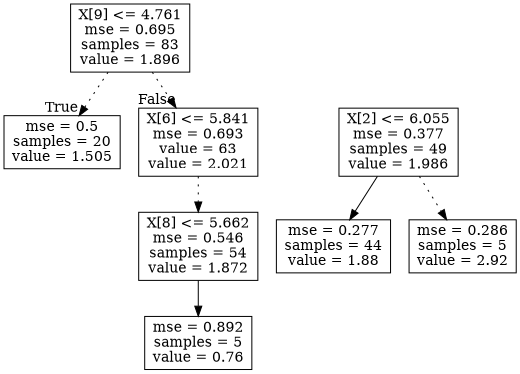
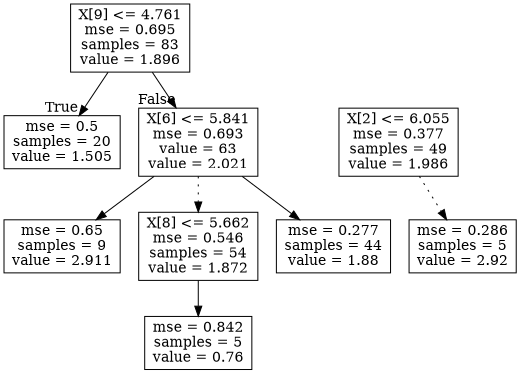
edge "X[9] <= 4.761 mse = 0.695 samples = 83 value = 1.896" -> "X[6] <= 5.841 mse = 0.693 value = 63 value = 2.021": style dotted -> solid
edge "X[9] <= 4.761 mse = 0.695 samples = 83 value = 1.896" -> "mse = 0.5 samples = 20 value = 1.505": style dotted -> solid
edge "X[2] <= 6.055 mse = 0.377 samples = 49 value = 1.986" -> "mse = 0.277 samples = 44 value = 1.88": now "X[6] <= 5.841 mse = 0.693 value = 63 value = 2.021" -> "mse = 0.277 samples = 44 value = 1.88"
node "mse = 0.65 samples = 9 value = 2.911": added
node "mse = 0.892 samples = 5 value = 0.76": label "mse = 0.892 samples = 5 value = 0.76" -> "mse = 0.842 samples = 5 value = 0.76"
